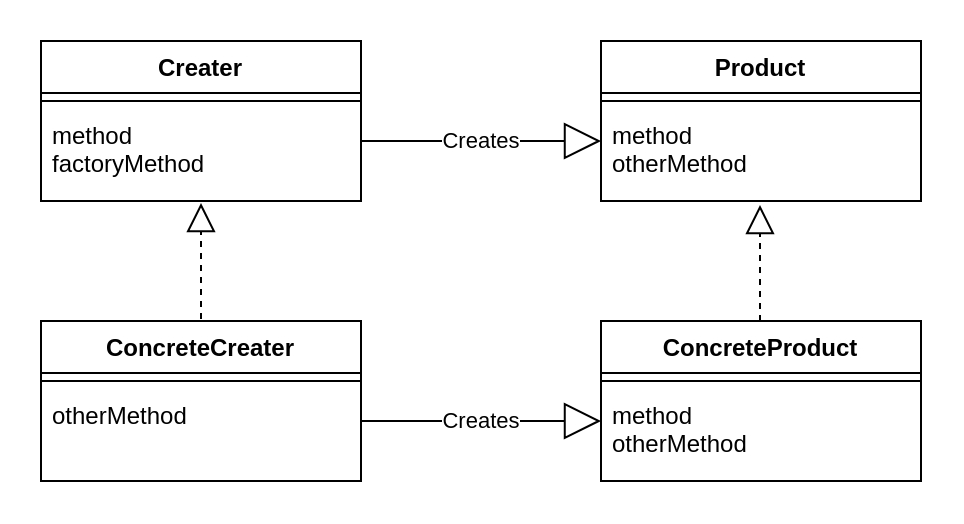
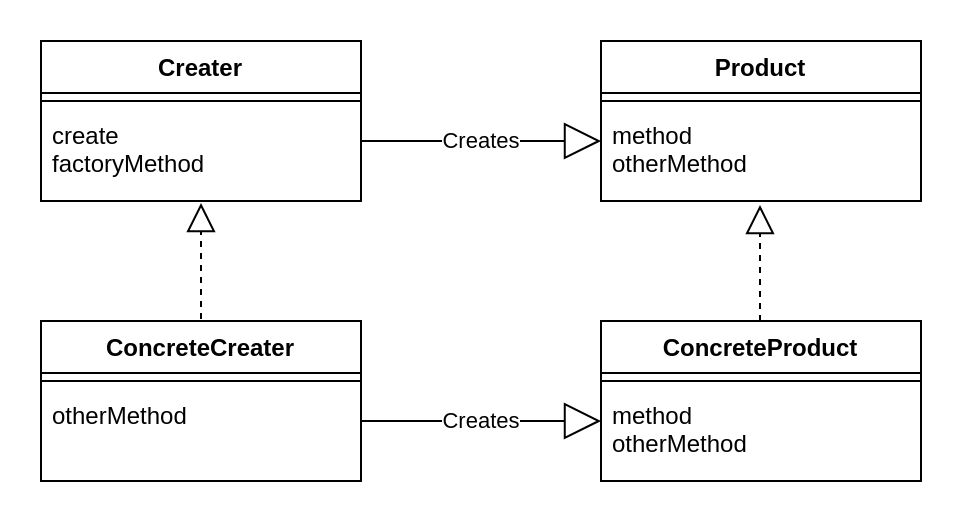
node "method factoryMethod": label "method factoryMethod" -> "create factoryMethod"
